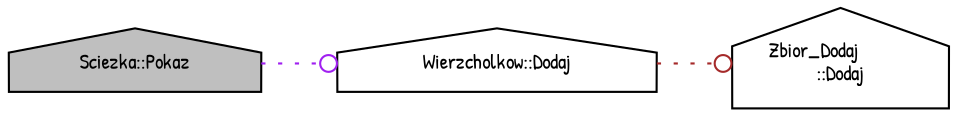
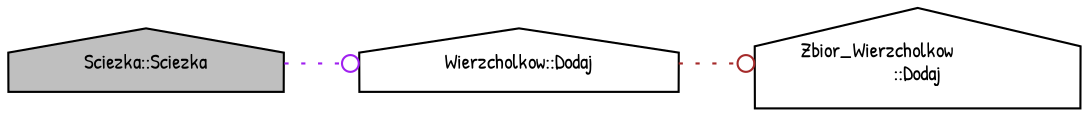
node "Sciezka::Pokaz": label "Sciezka::Pokaz" -> "Sciezka::Sciezka"
node "Zbior_Dodaj ::Dodaj": label "Zbior_Dodaj ::Dodaj" -> "Zbior_Wierzcholkow ::Dodaj"
